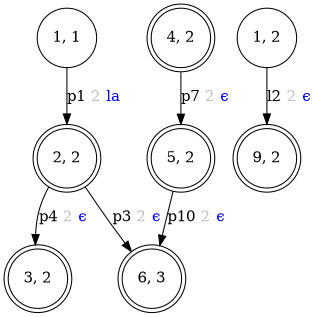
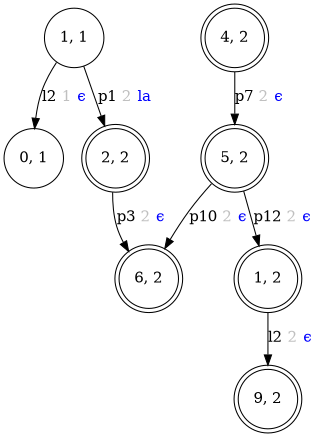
node "1, 2": shape circle -> doublecircle
node "0, 1": added
edge "5, 2" -> "1, 2": added, label "p12 2 ϵ"
node "3, 2": removed
node "6, 3": label "6, 3" -> "6, 2"
